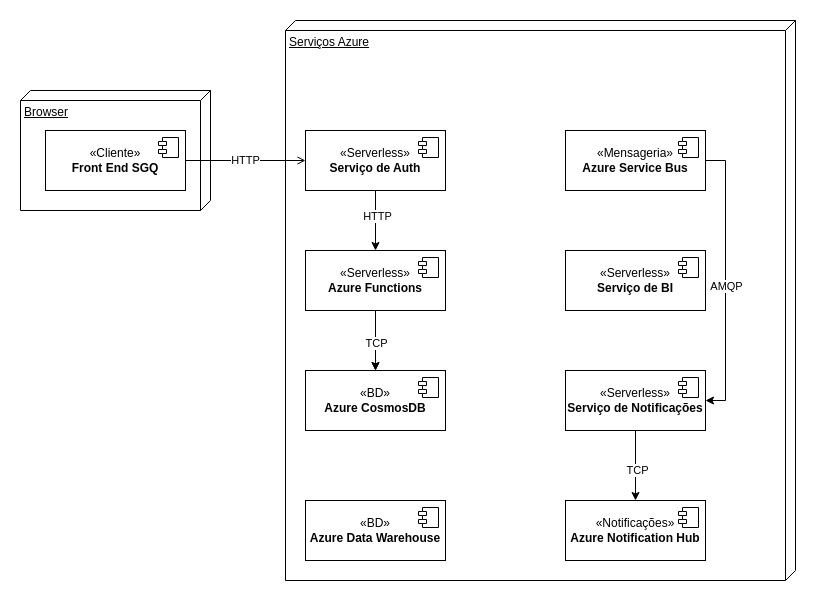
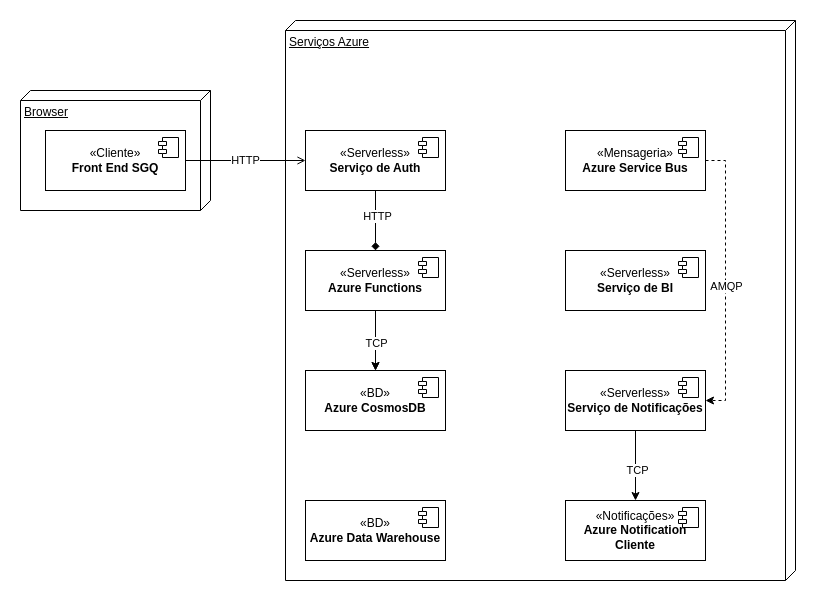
edge "«Mensageria» Azure Service Bus" -> "«Serverless» Serviço de Notificações": style solid -> dashed
edge "«Serverless» Serviço de Auth" -> "«Serverless» Azure Functions": arrowhead classic -> diamond
node "«Notificações» Azure Notification Hub": label "«Notificações» Azure Notification Hub" -> "«Notificações» Azure Notification Cliente"
